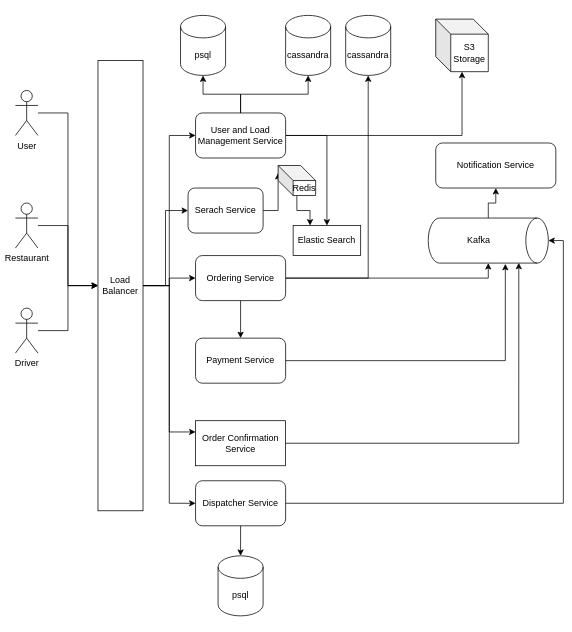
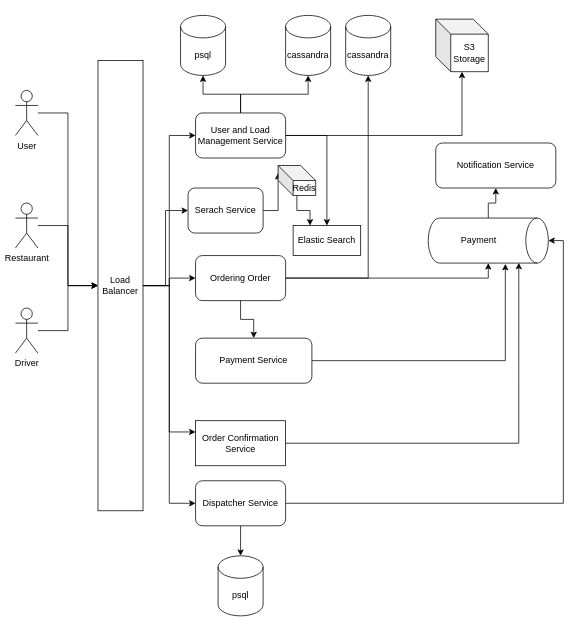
node "Kafka": label "Kafka" -> "Payment"
node "Ordering Service": label "Ordering Service" -> "Ordering Order"
node "Payment Service": size 90x45 -> 116x45
